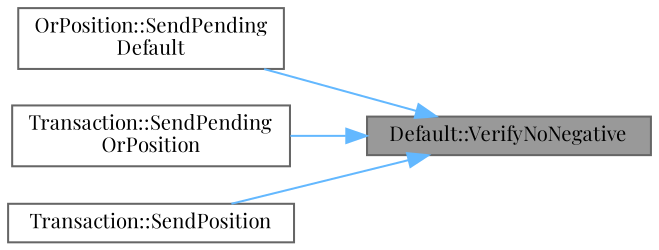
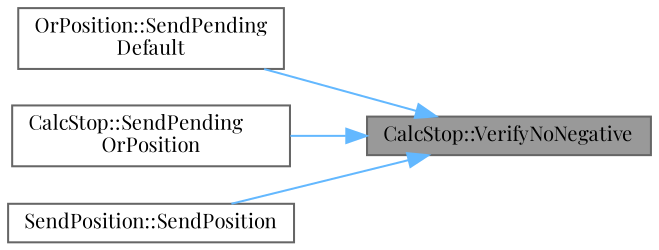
node "Transaction::SendPending OrPosition": label "Transaction::SendPending OrPosition" -> "CalcStop::SendPending OrPosition"
node "Default::VerifyNoNegative": label "Default::VerifyNoNegative" -> "CalcStop::VerifyNoNegative"
node "Transaction::SendPosition": label "Transaction::SendPosition" -> "SendPosition::SendPosition"
